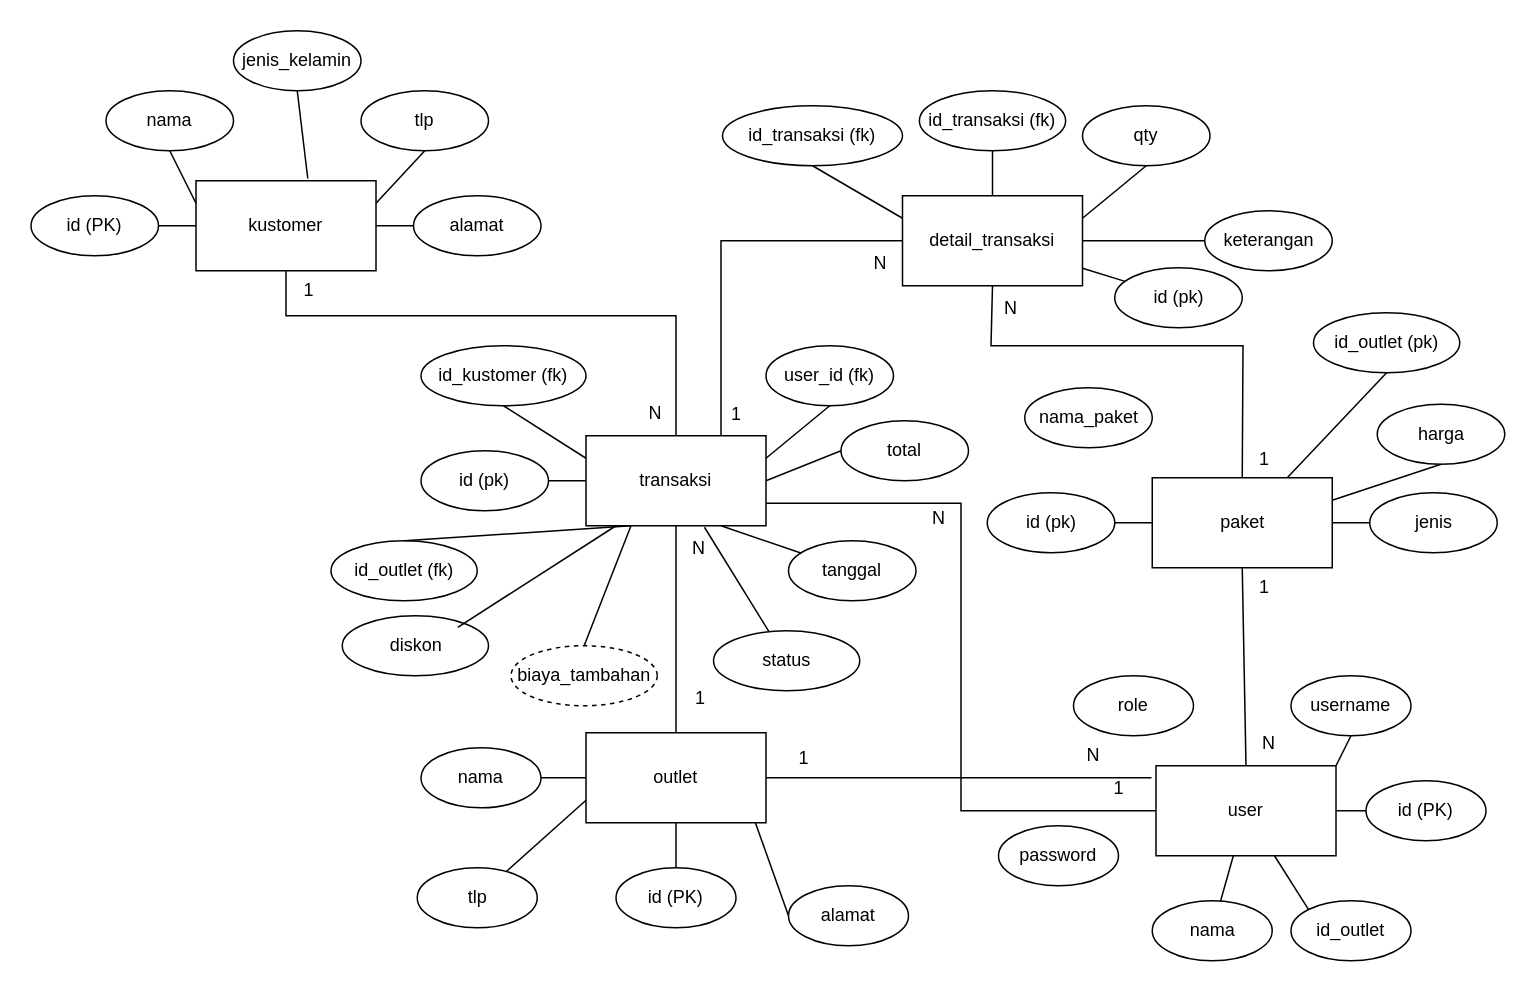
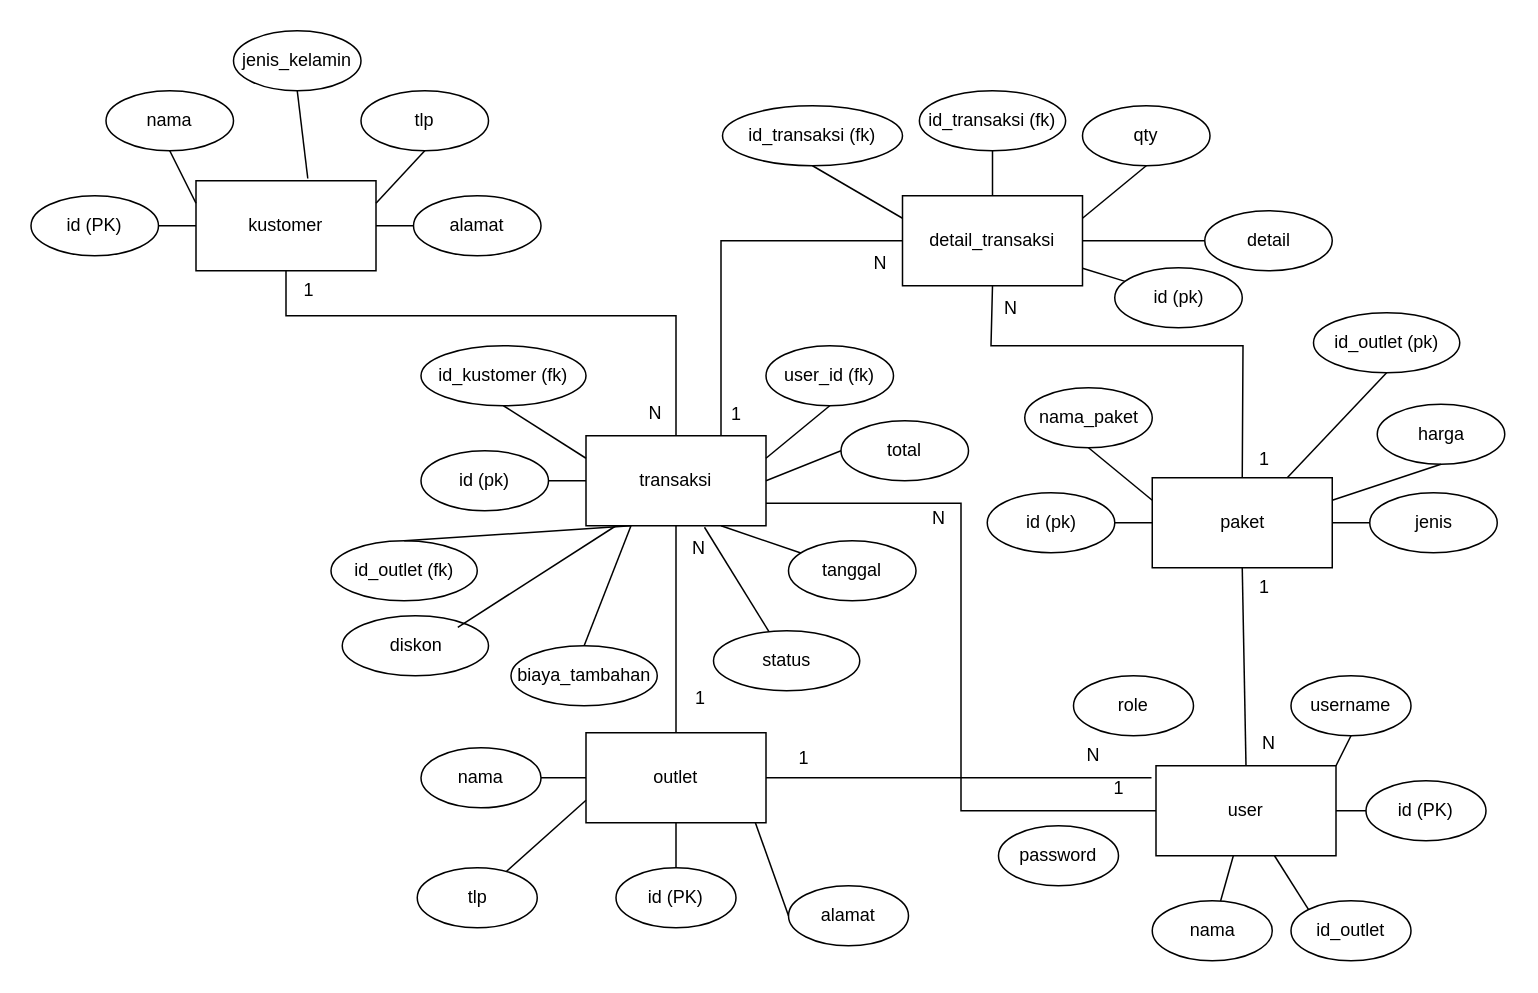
node "keterangan": label "keterangan" -> "detail"
edge "nama_paket" -- "paket": added
node "biaya_tambahan": style dashed -> solid
